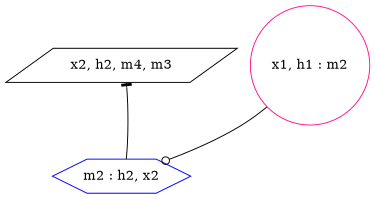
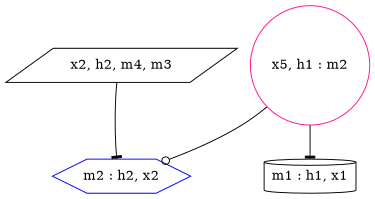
node "x1, h1 : m2": label "x1, h1 : m2" -> "x5, h1 : m2"
edge "m2 : h2, x2" -> "x2, h2, m4, m3": reversed
node "m1 : h1, x1": added
